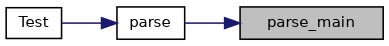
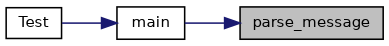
node "parse": label "parse" -> "main"
node "parse_main": label "parse_main" -> "parse_message"
